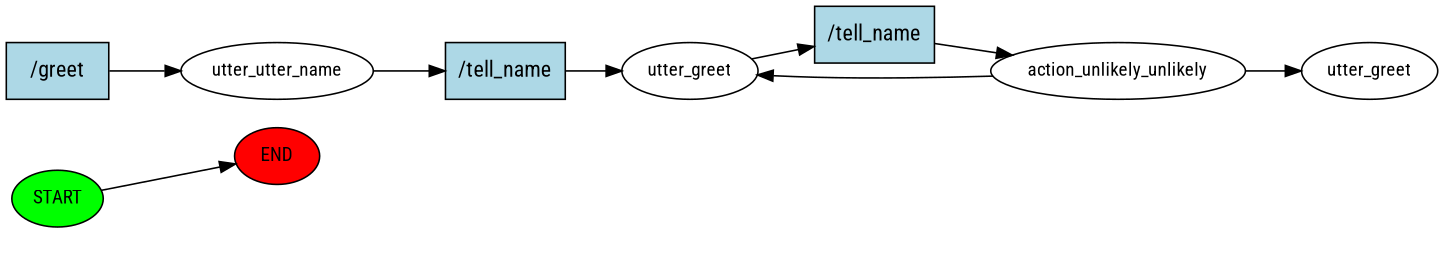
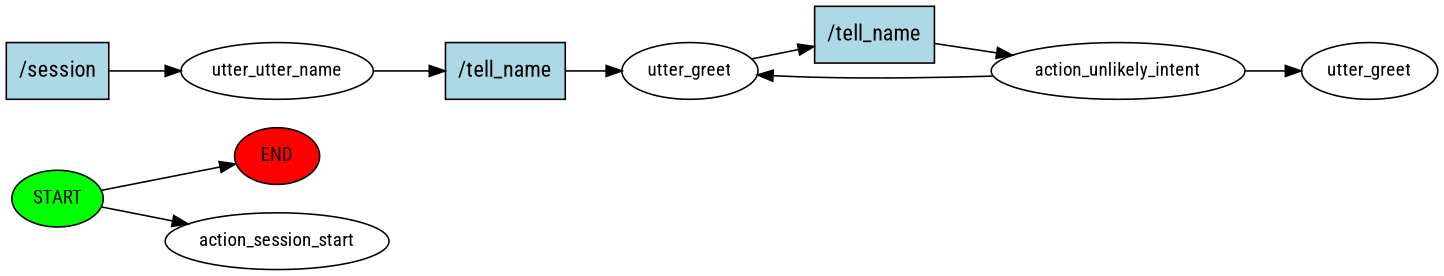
node "/greet": label "/greet" -> "/session"
node "action_unlikely_unlikely": label "action_unlikely_unlikely" -> "action_unlikely_intent"
node "action_session_start": added
